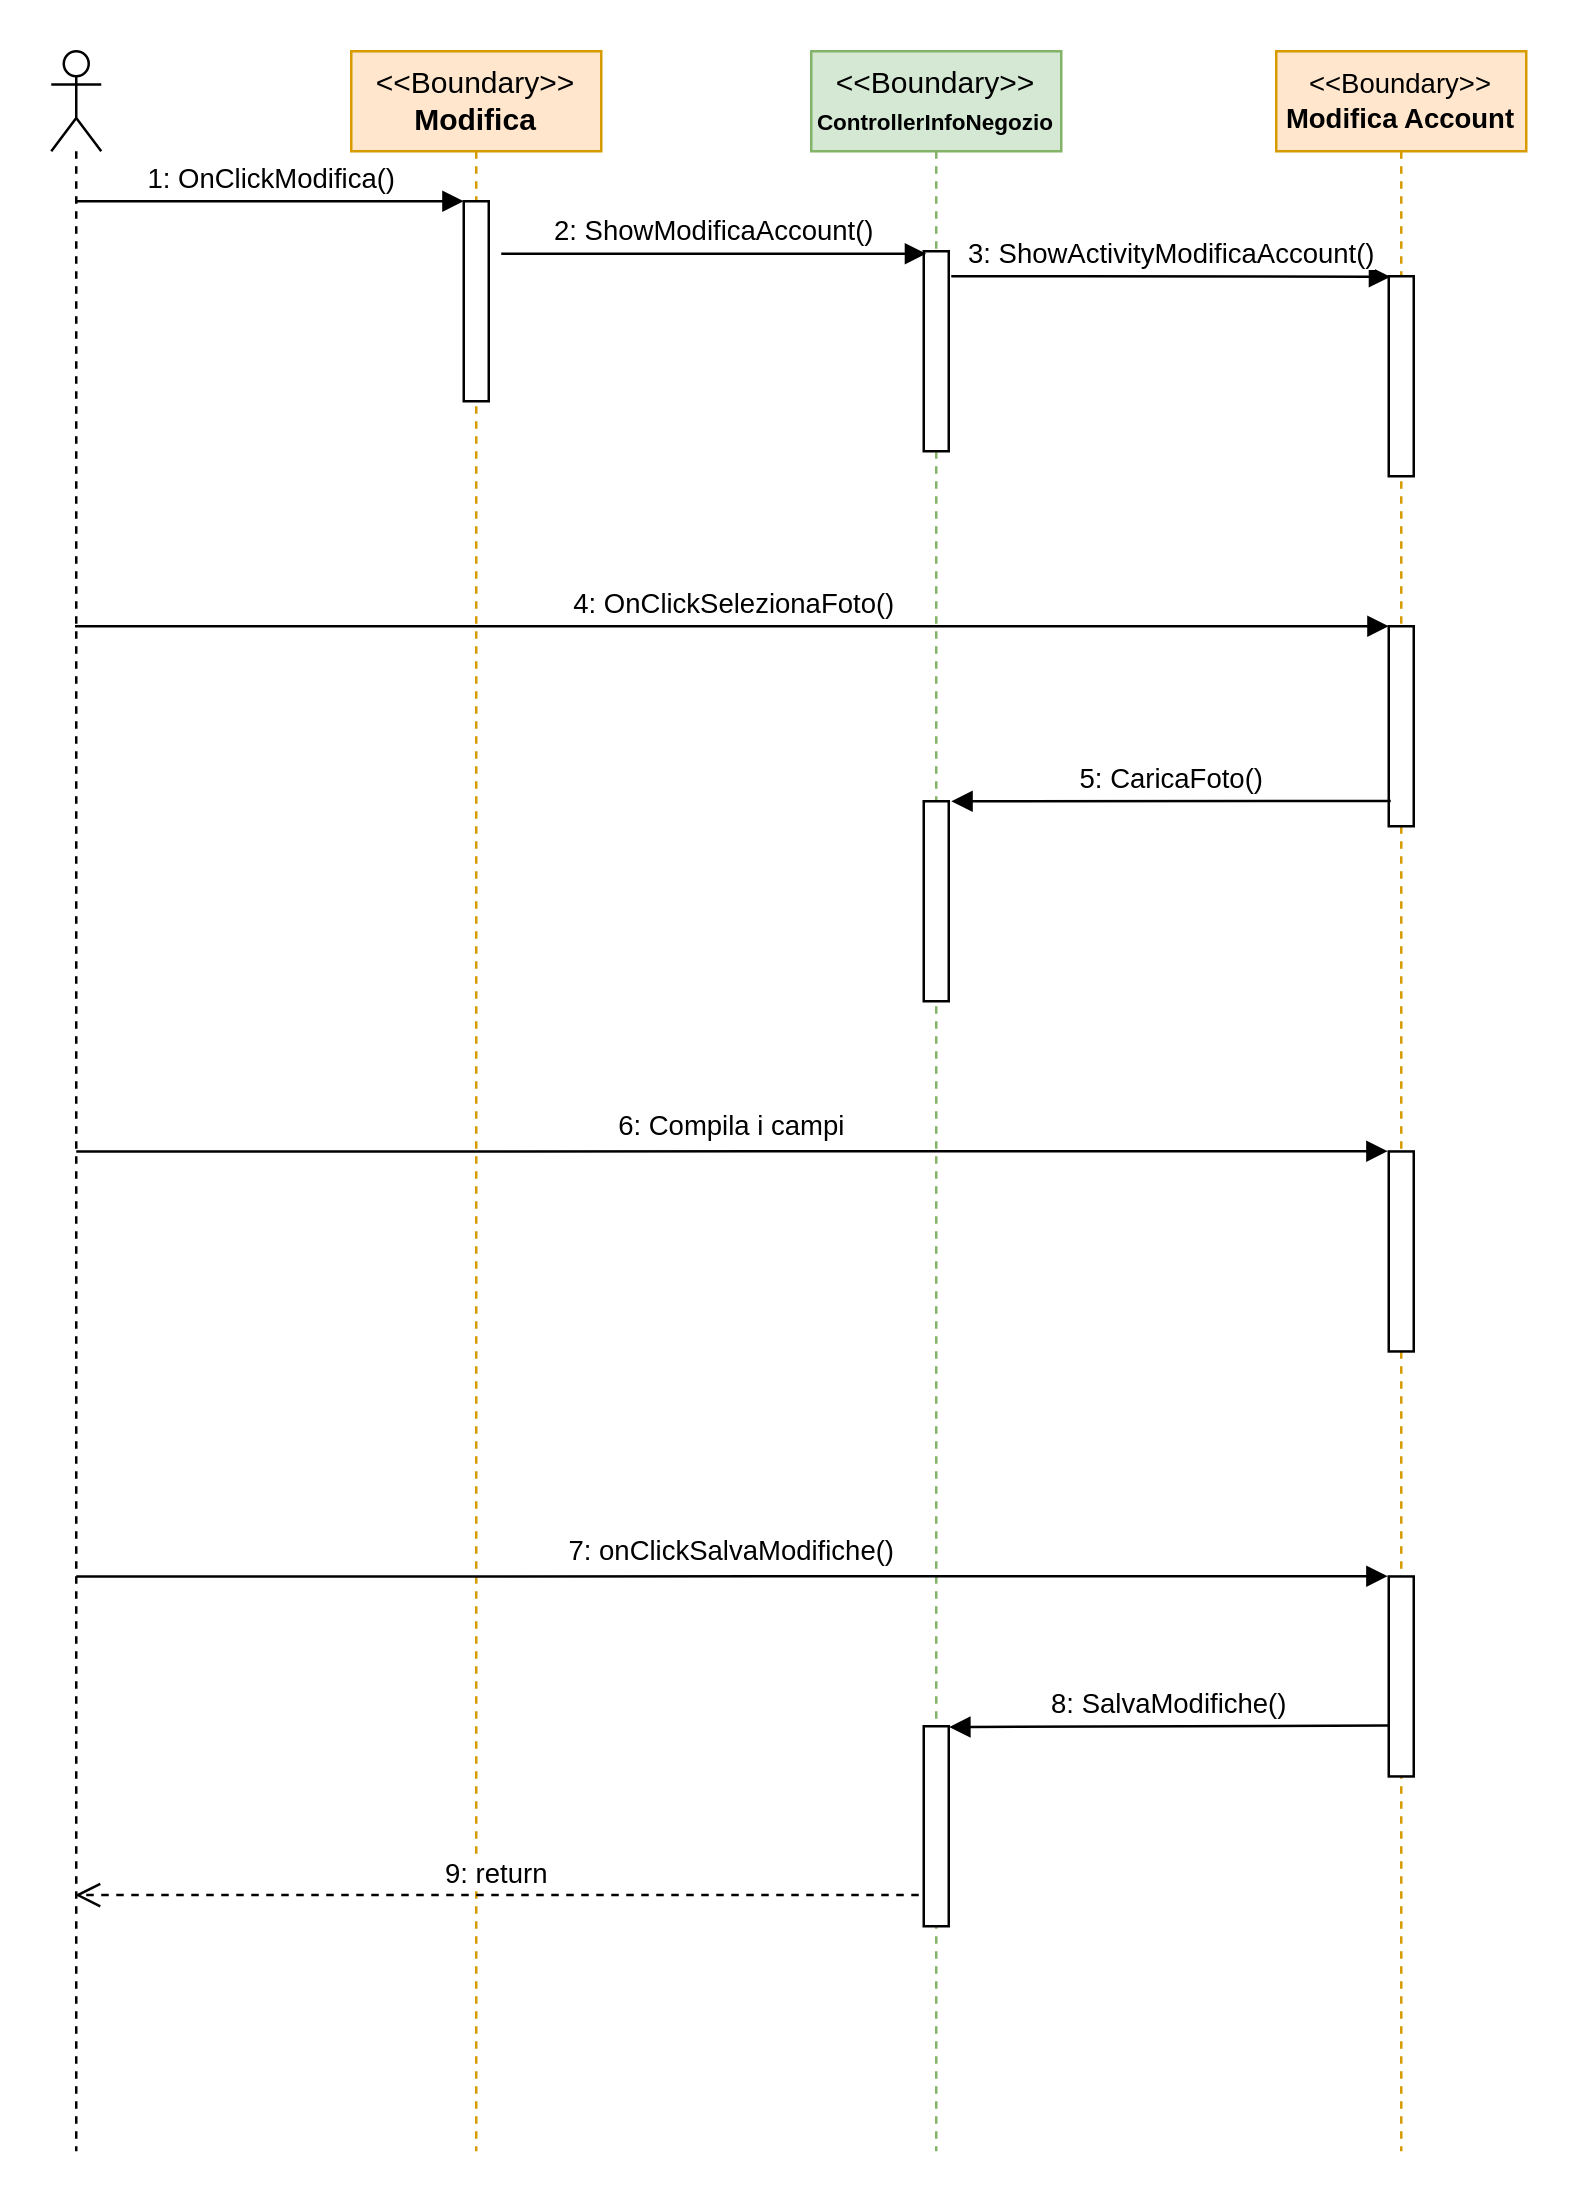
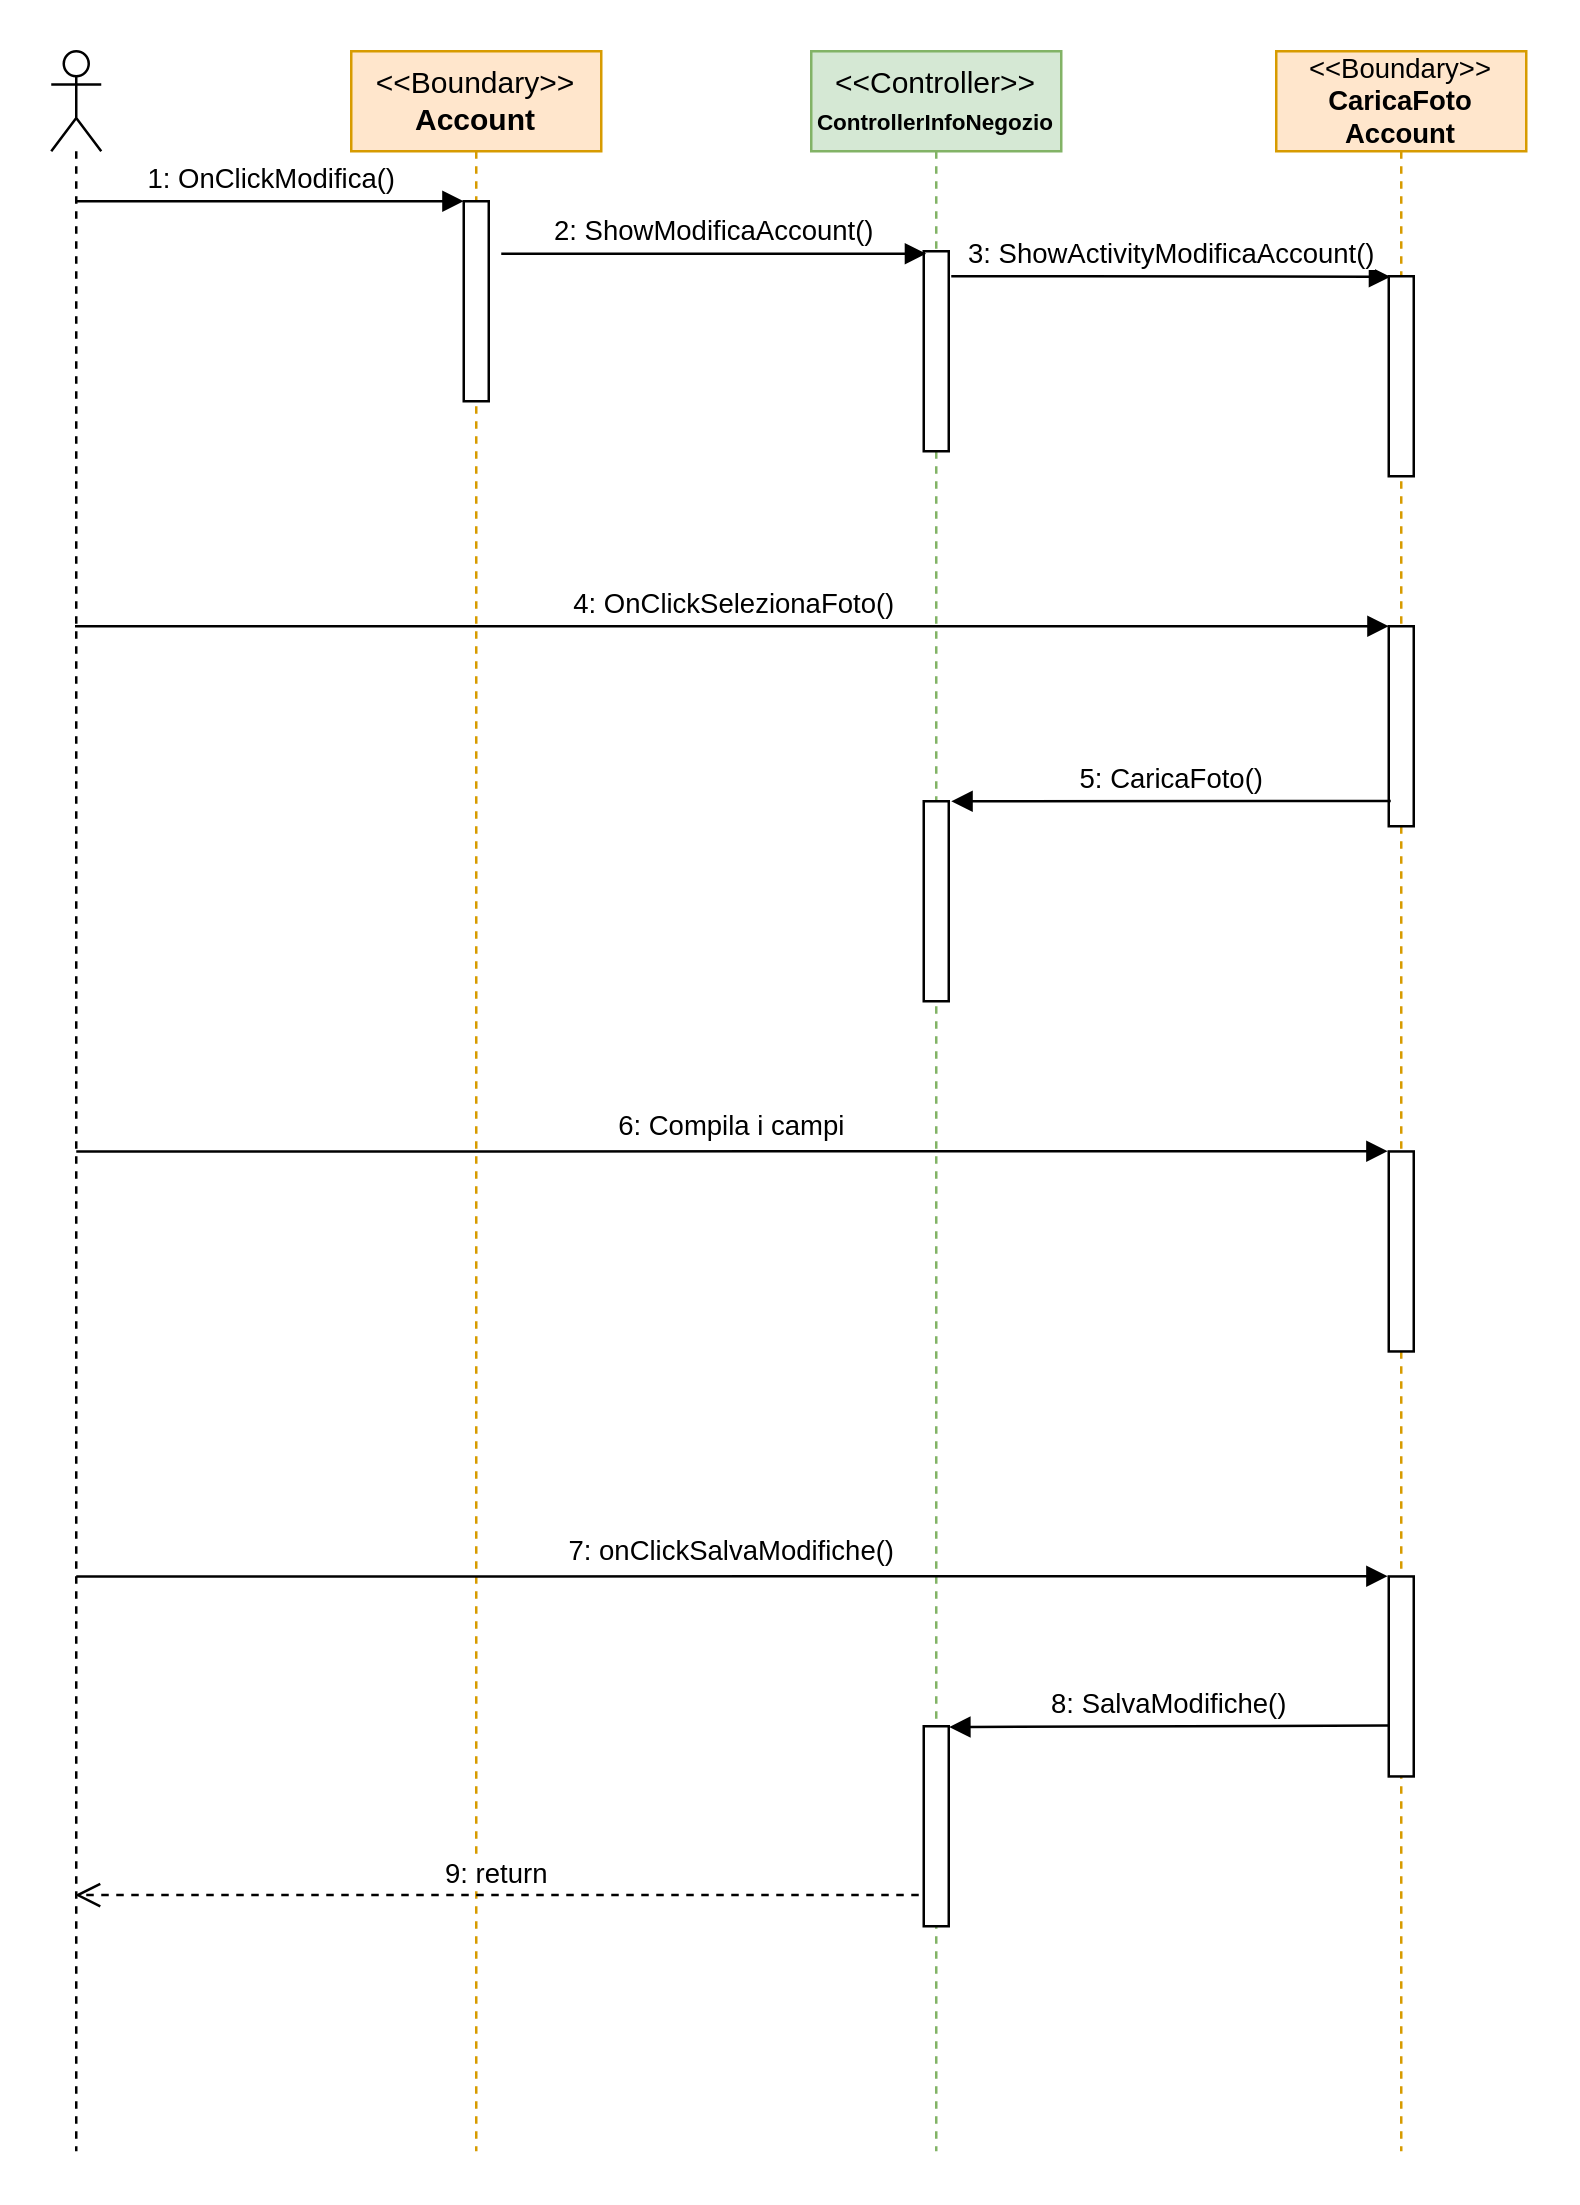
node "<<Boundary>> Modifica": label "<<Boundary>> Modifica" -> "<<Boundary>> Account"
node "<<Boundary>> ControllerInfoNegozio": label "<<Boundary>> ControllerInfoNegozio" -> "<<Controller>> ControllerInfoNegozio"
node "<<Boundary>> Modifica Account": label "<<Boundary>> Modifica Account" -> "<<Boundary>> CaricaFoto Account"
